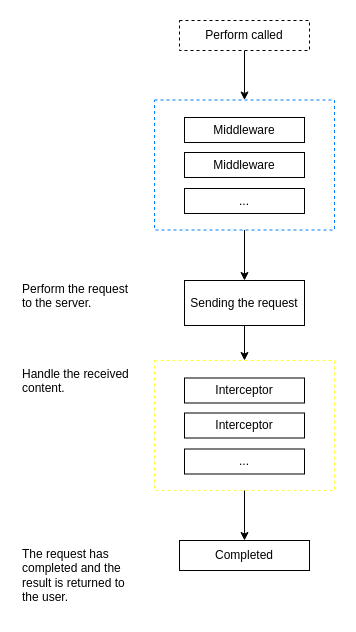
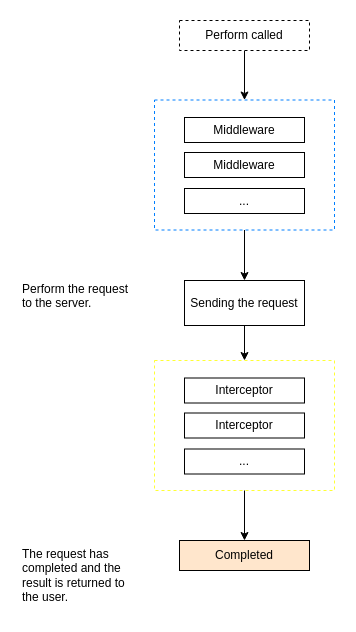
node "Handle the received content.": removed
node "Completed": fillcolor #ffffff -> #ffe6cc
